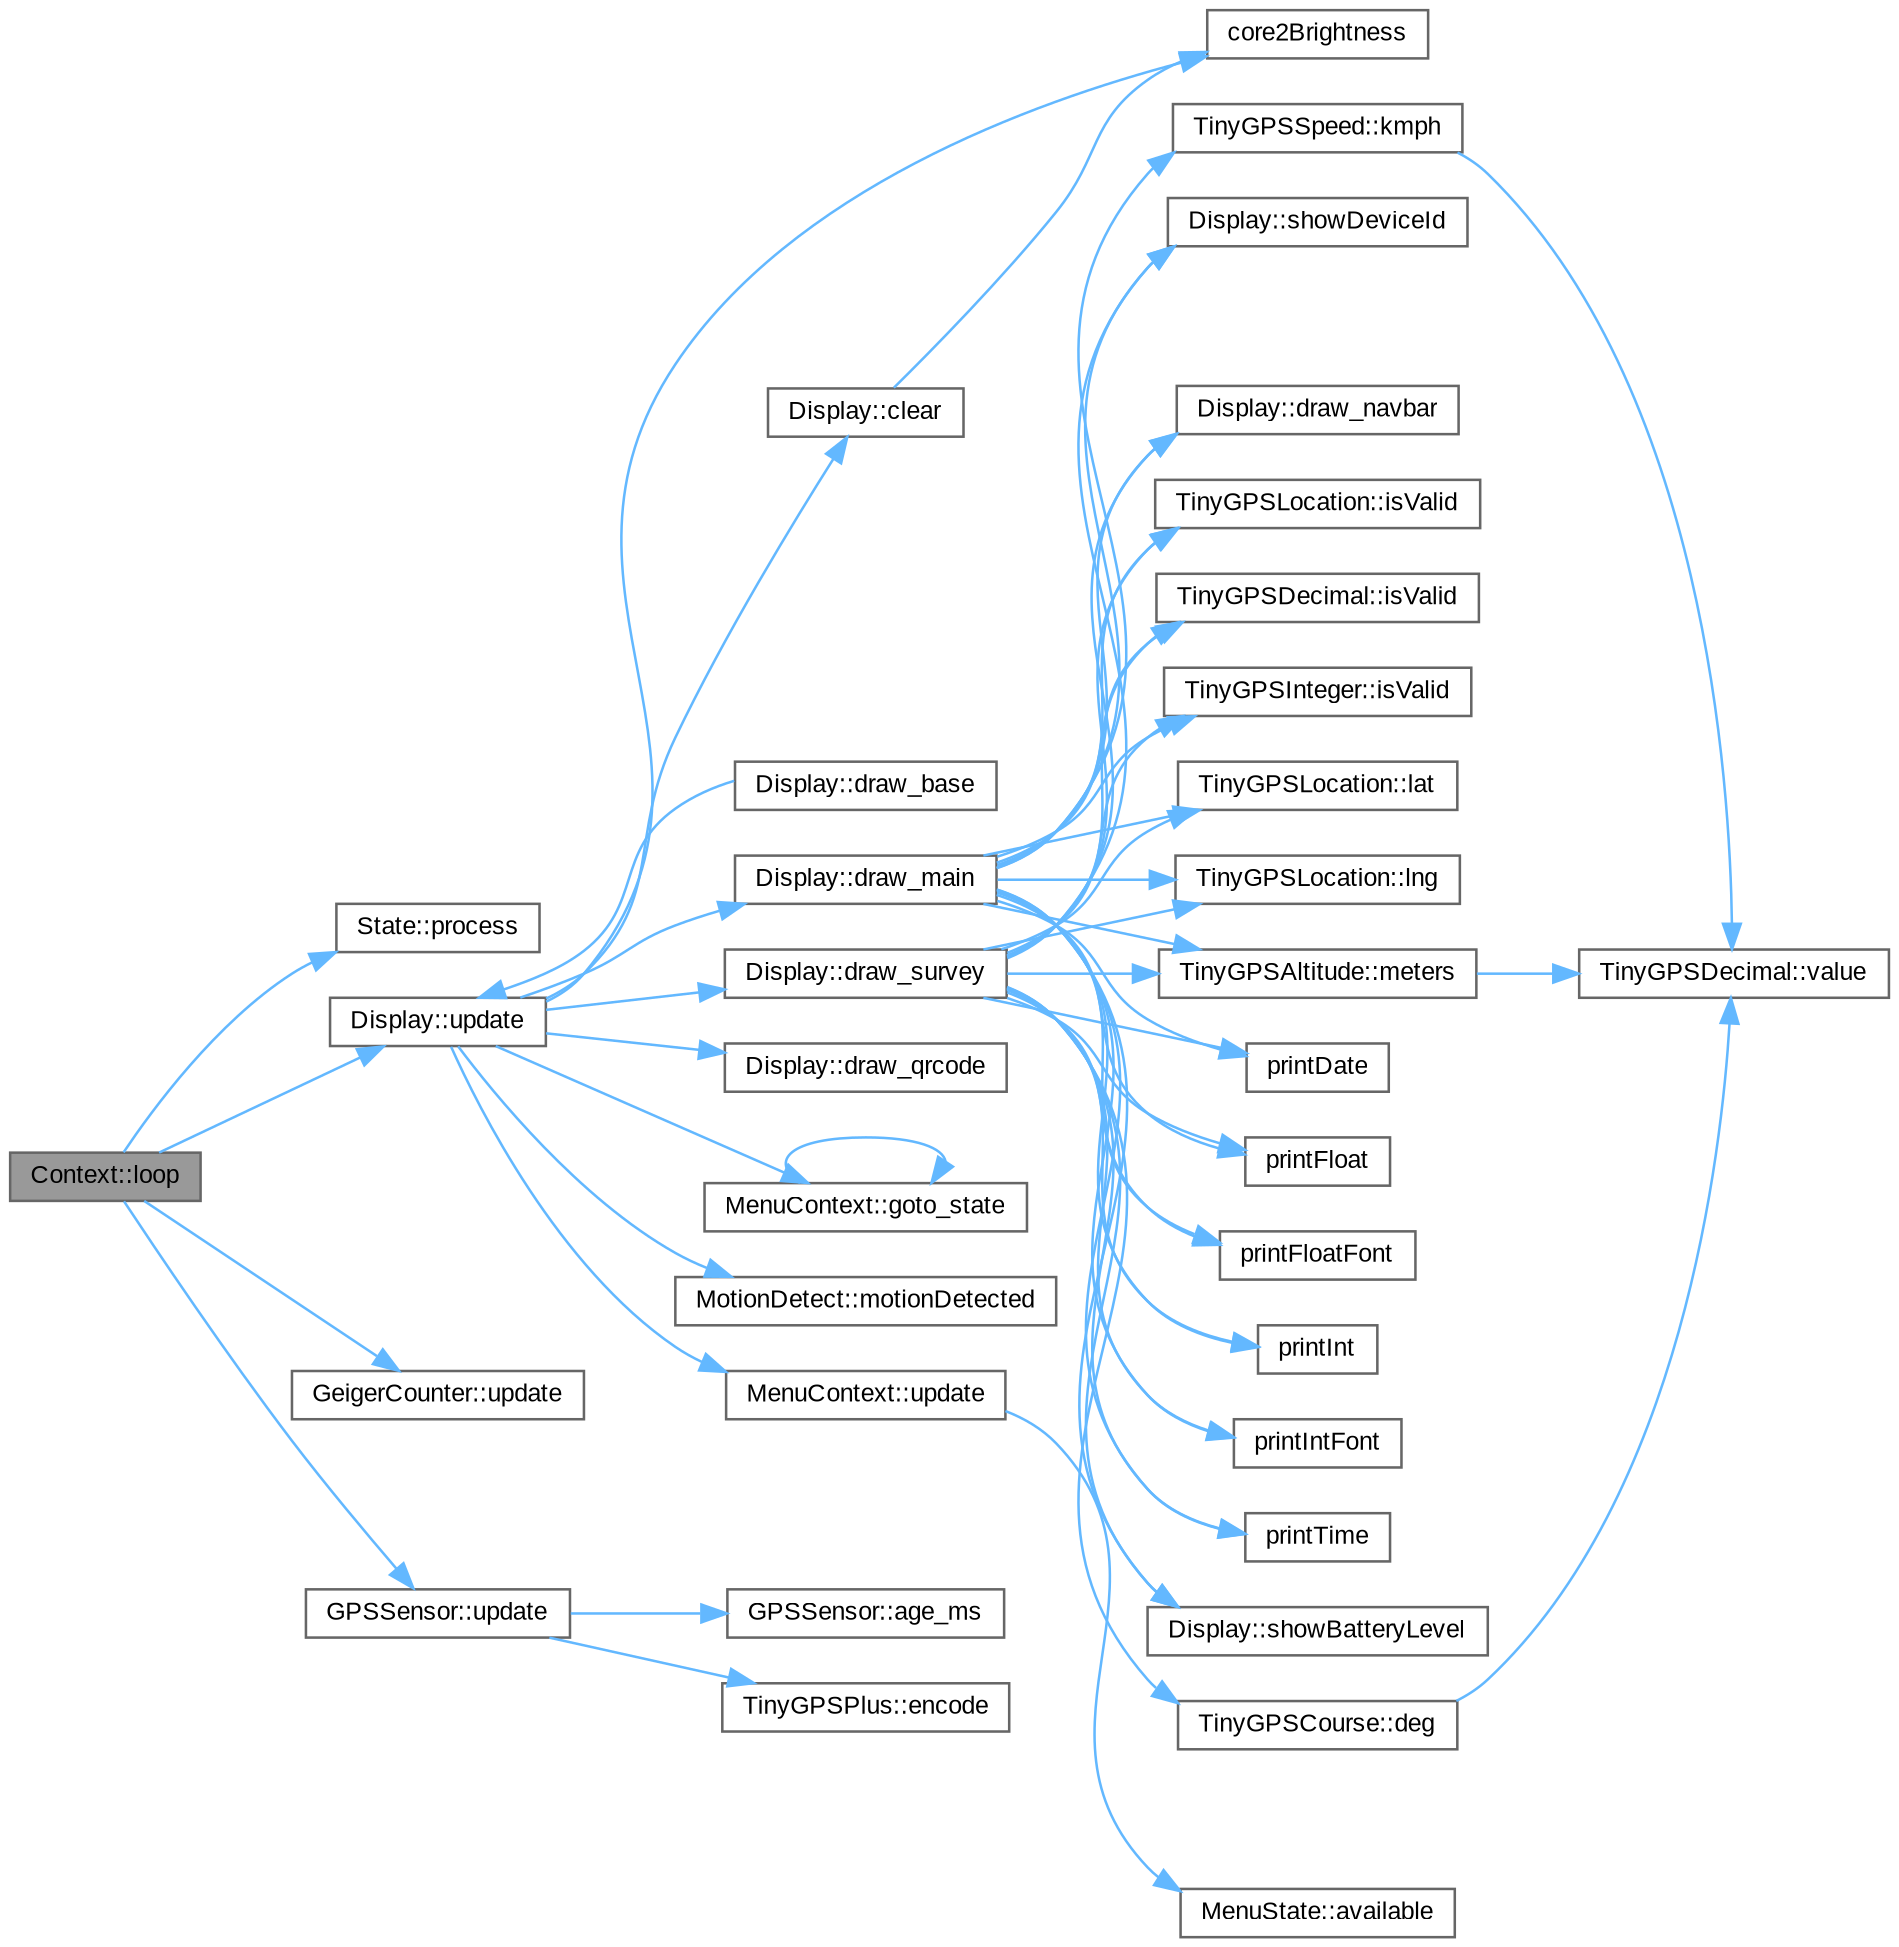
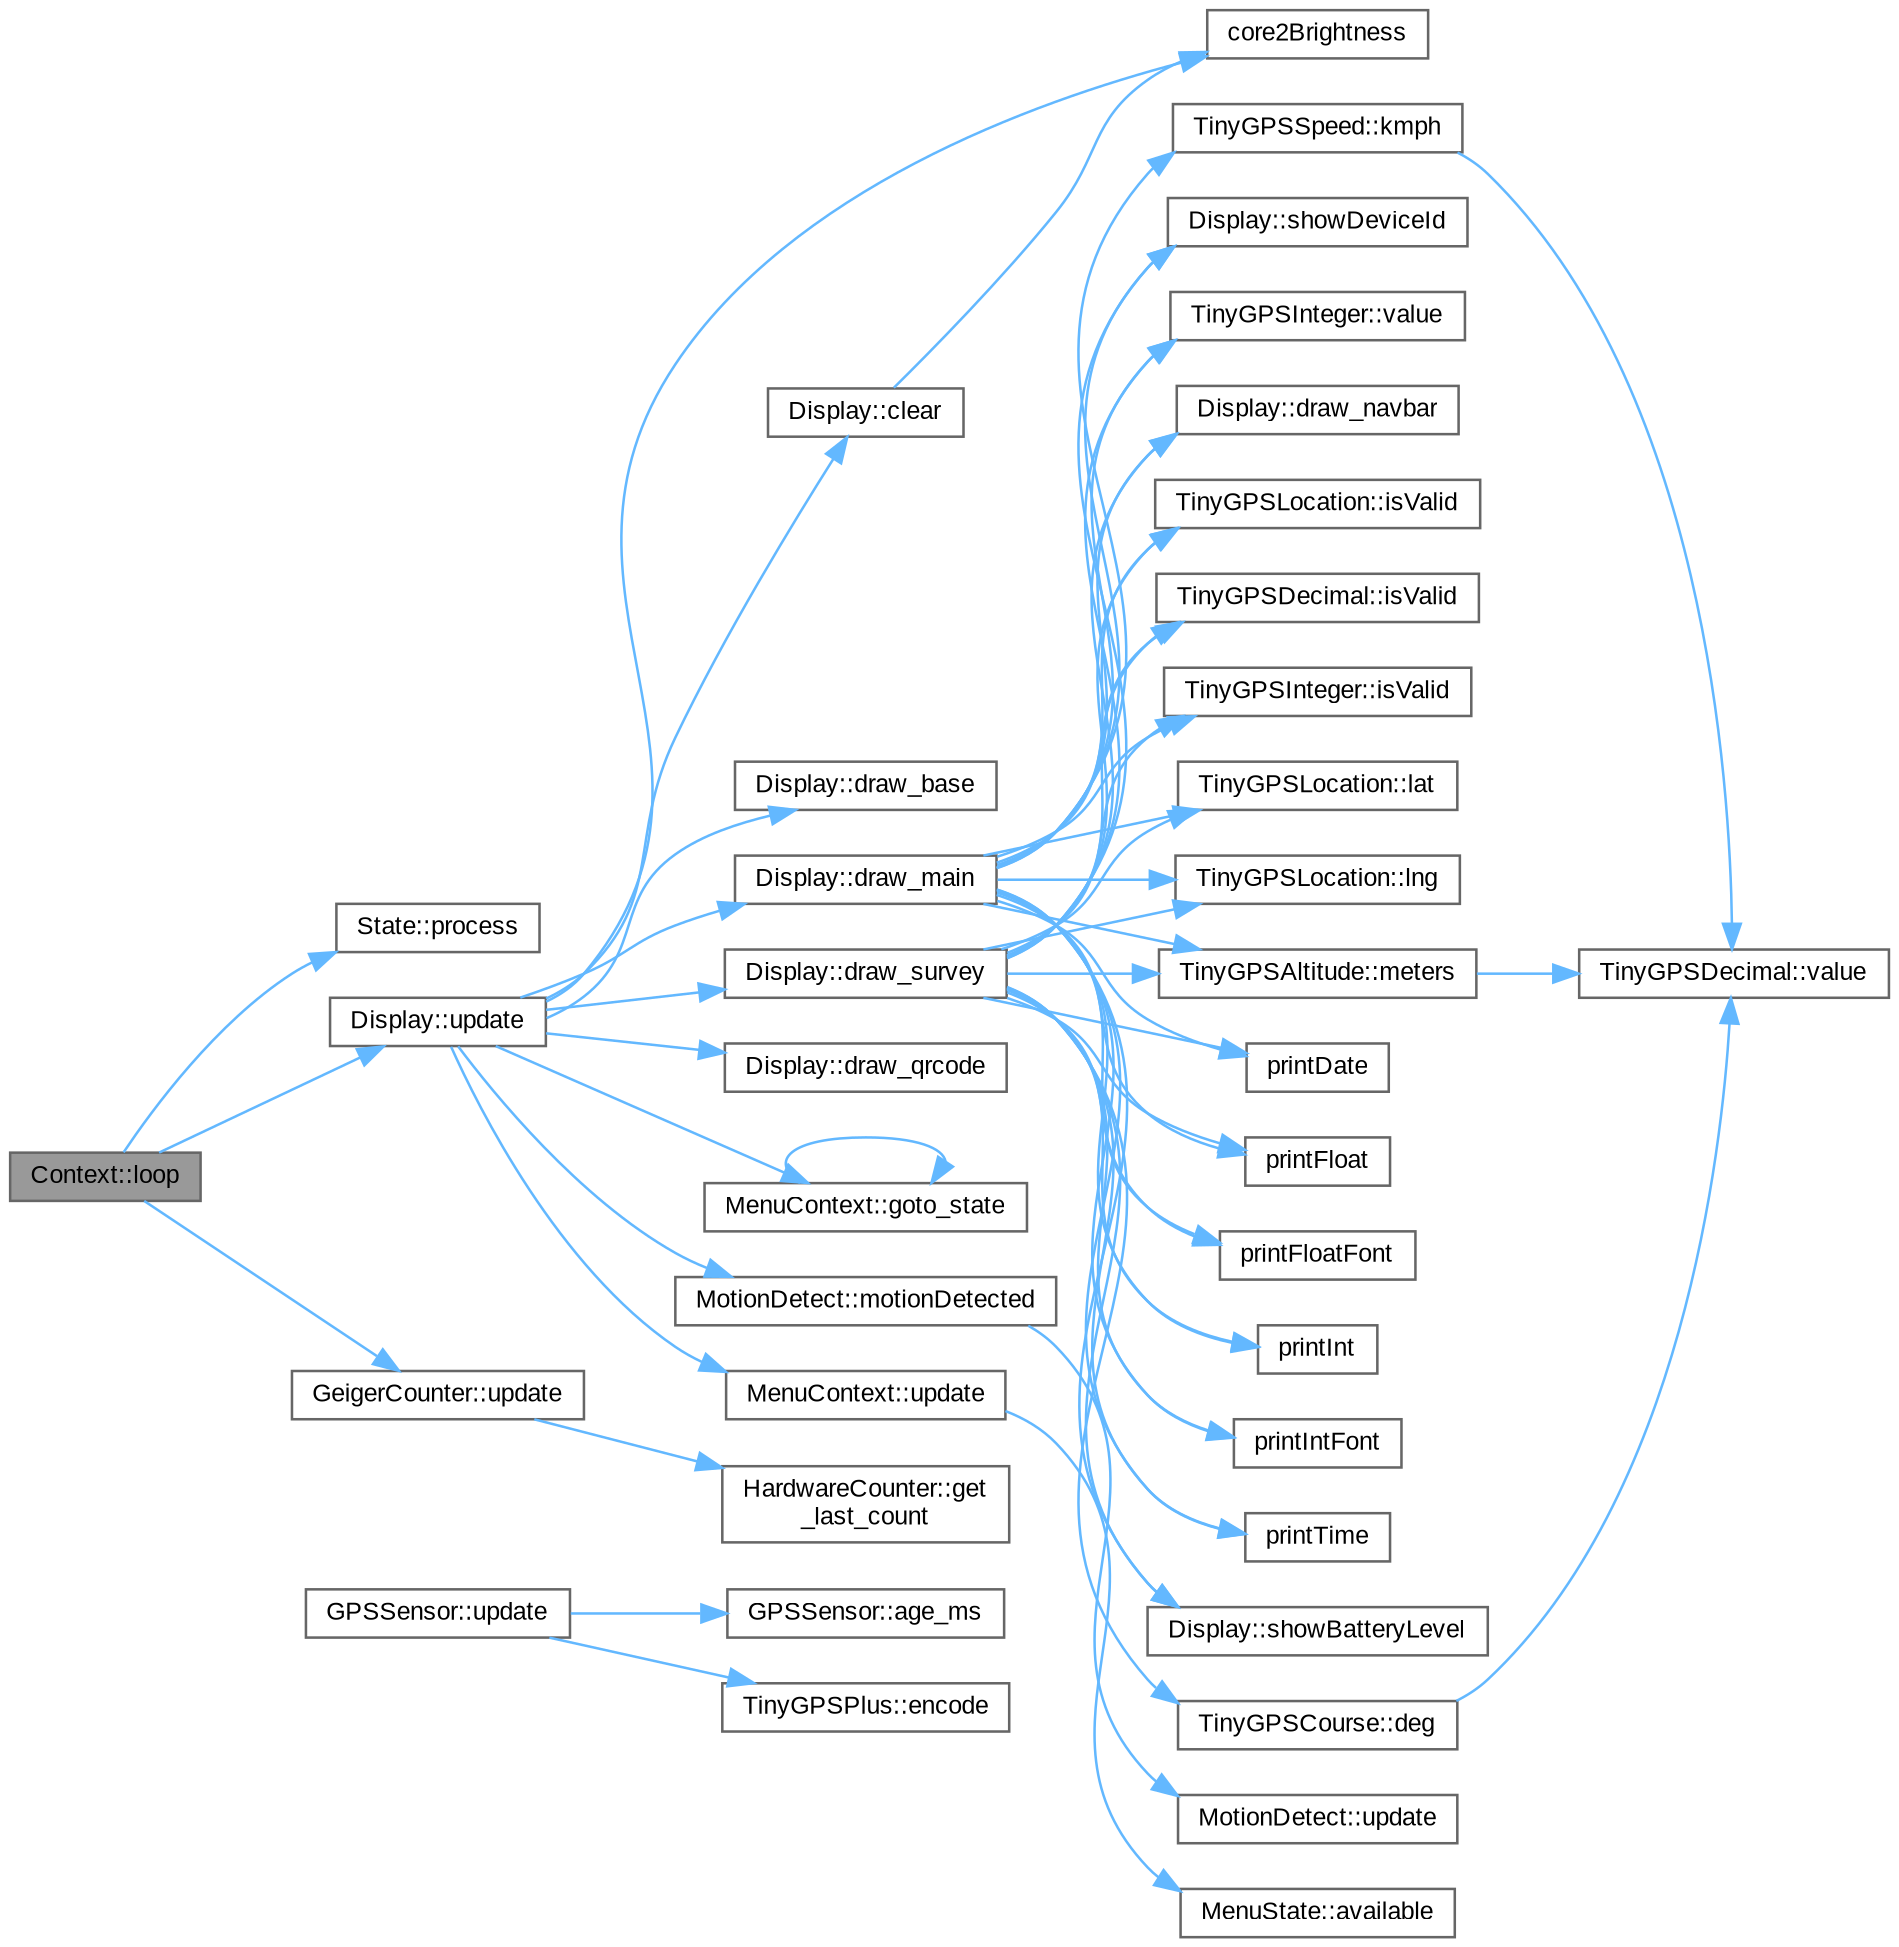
node "TinyGPSInteger::value": added
edge "Display::draw_base" -> "Display::update": reversed
edge "Context::loop" -> "GPSSensor::update": removed
node "HardwareCounter::get _last_count": added
node "MotionDetect::update": added
